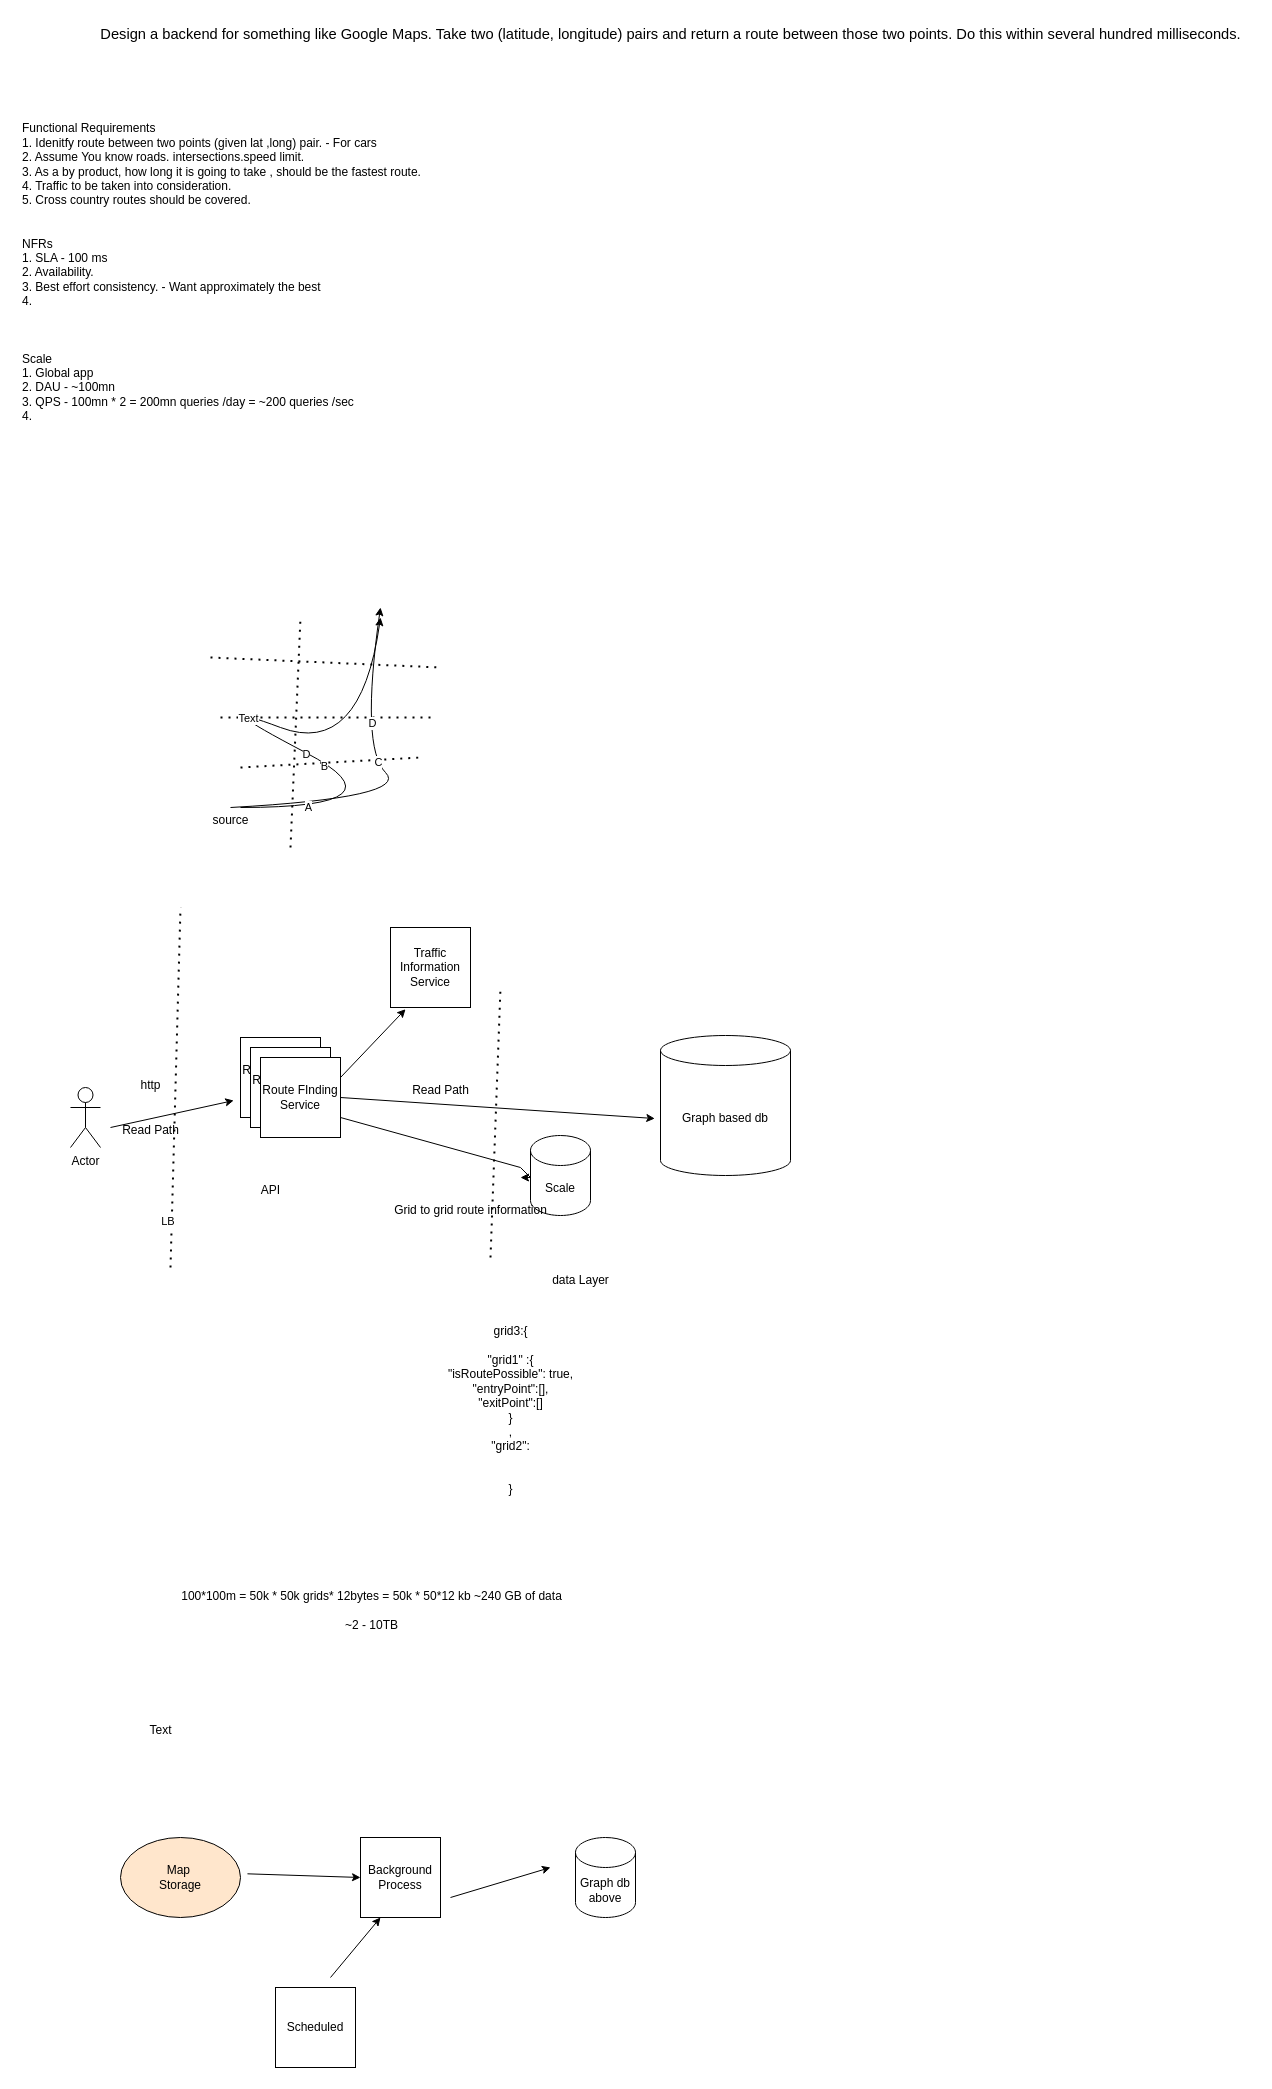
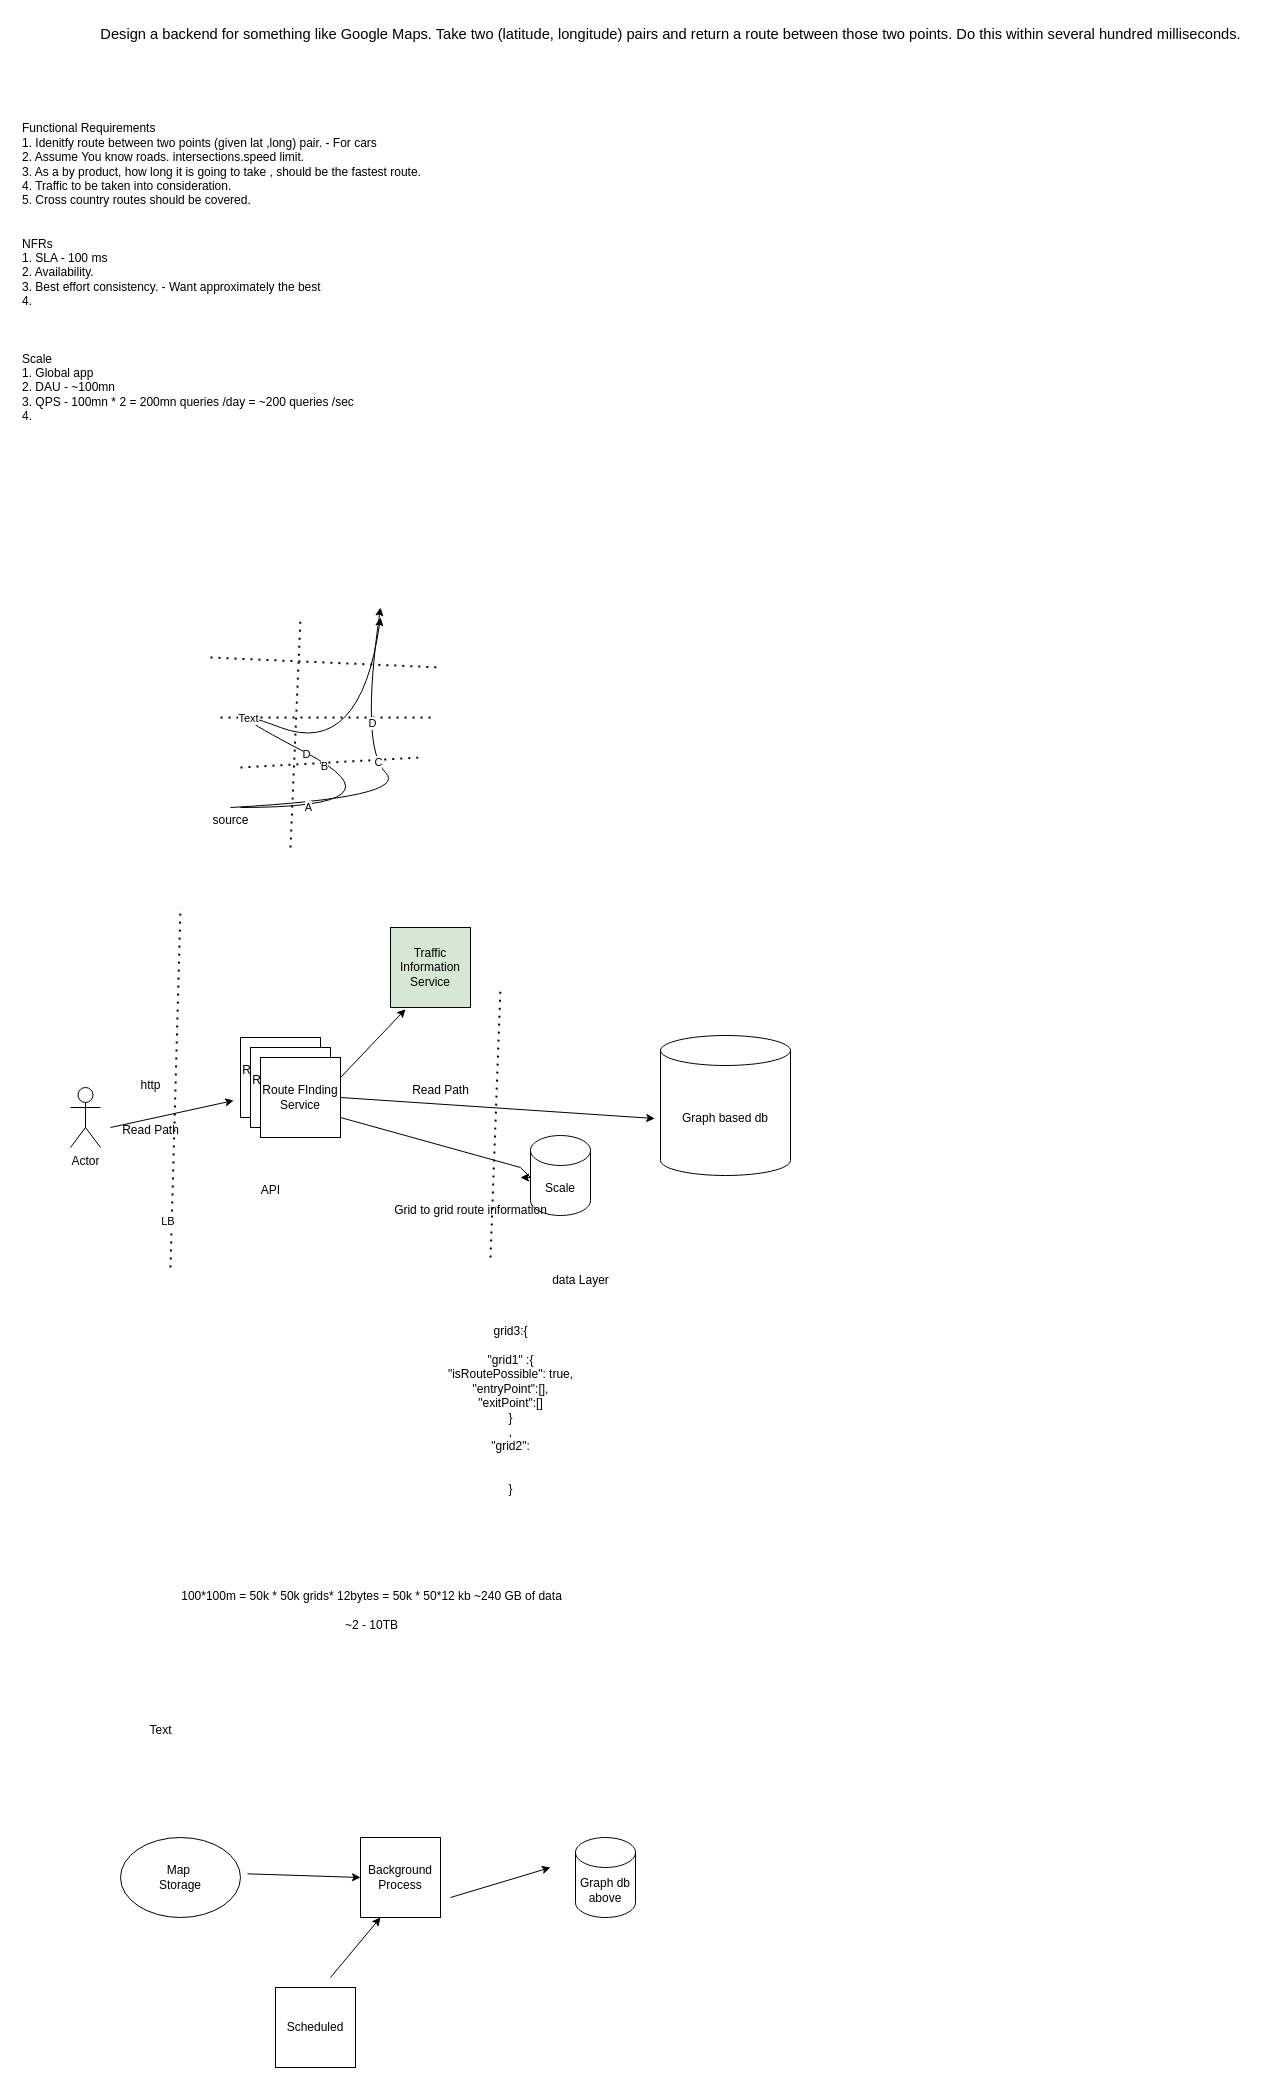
node "Traffic Information Service": fillcolor #ffffff -> #d5e8d4
node "Map Storage": fillcolor #ffe6cc -> #ffffff
